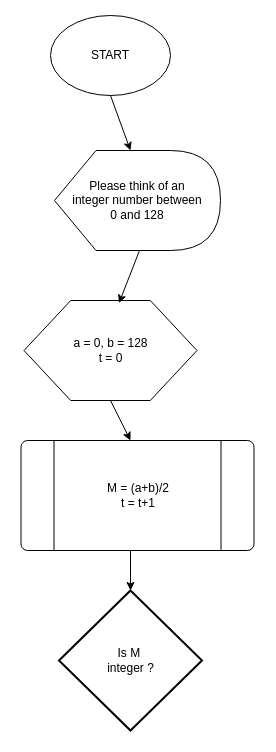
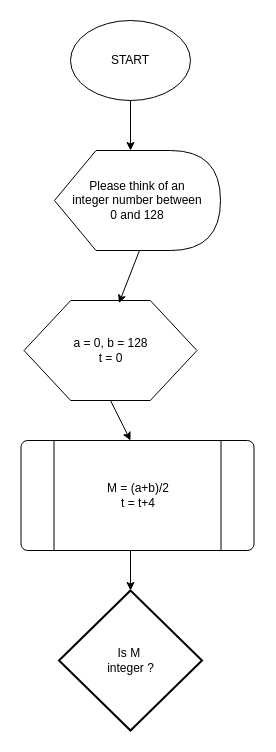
node "START": moved (111, 56) -> (131, 61)
node "M = (a+b)/2 t = t+1": label "M = (a+b)/2 t = t+1" -> "M = (a+b)/2 t = t+4"
